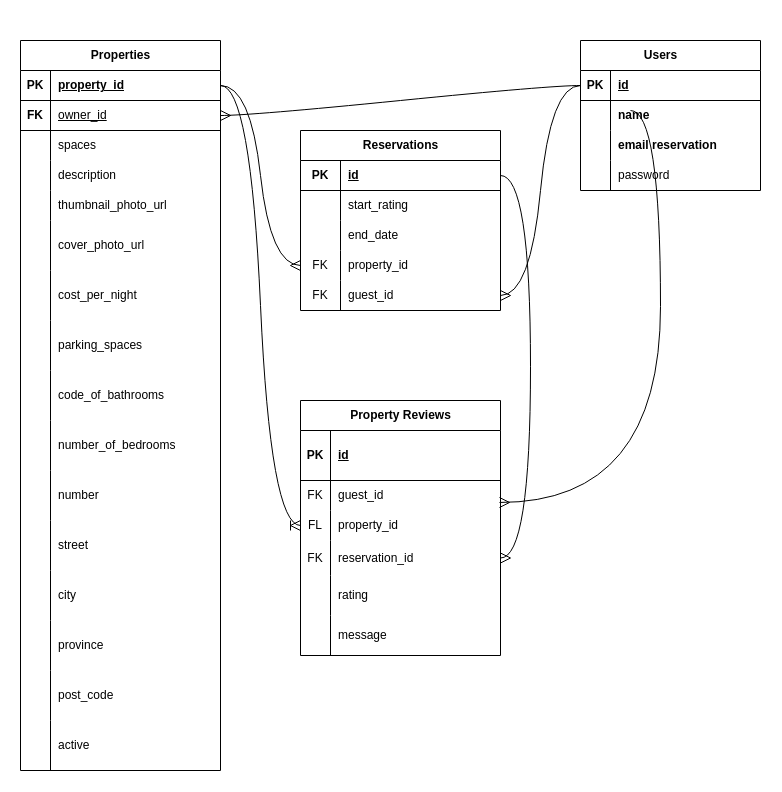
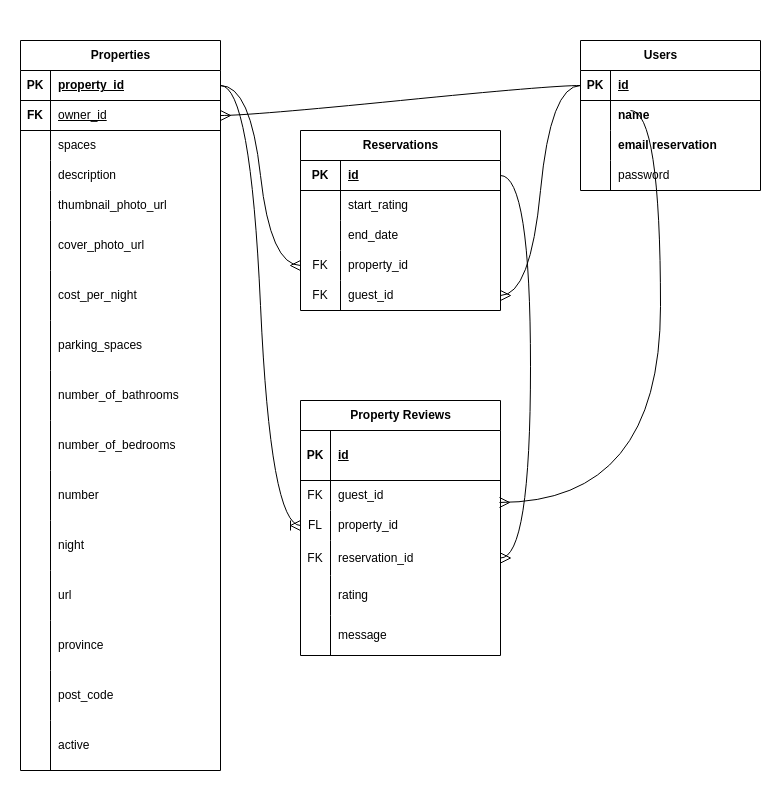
node "code_of_bathrooms": label "code_of_bathrooms" -> "number_of_bathrooms"
node "street": label "street" -> "night"
node "city": label "city" -> "url"
